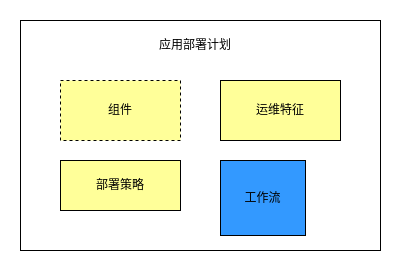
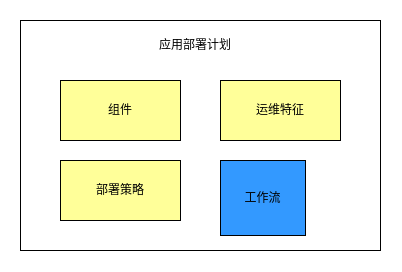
node "组件": style dashed -> solid
node "部署策略": size 120x50 -> 120x60
